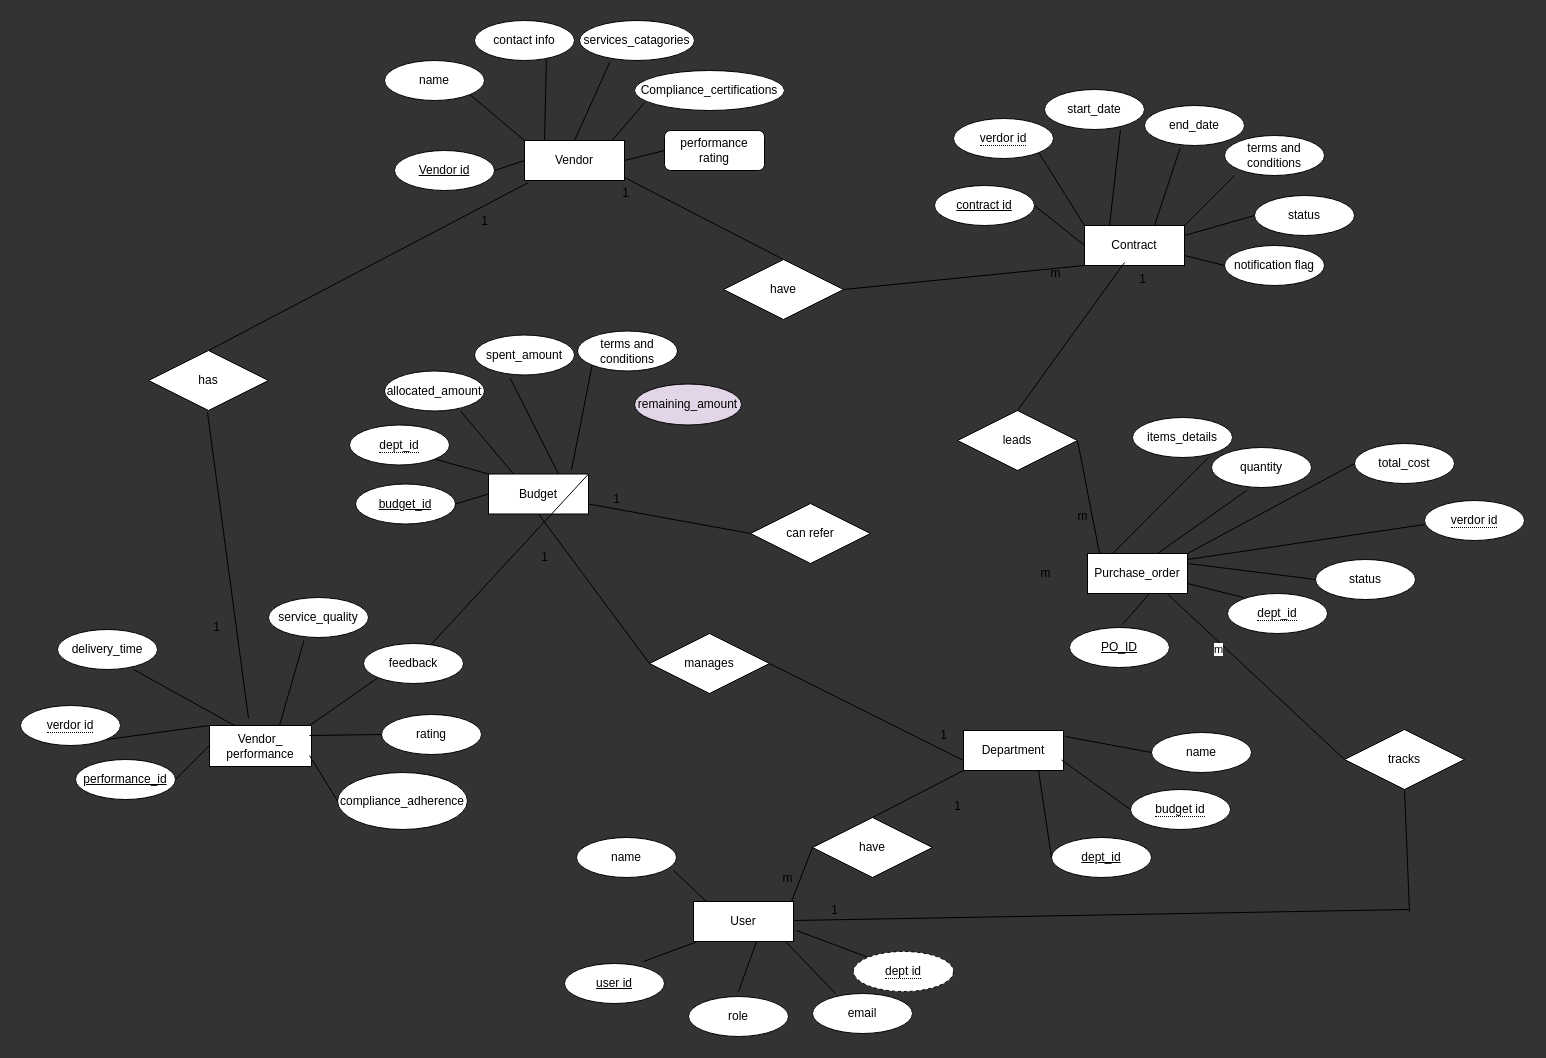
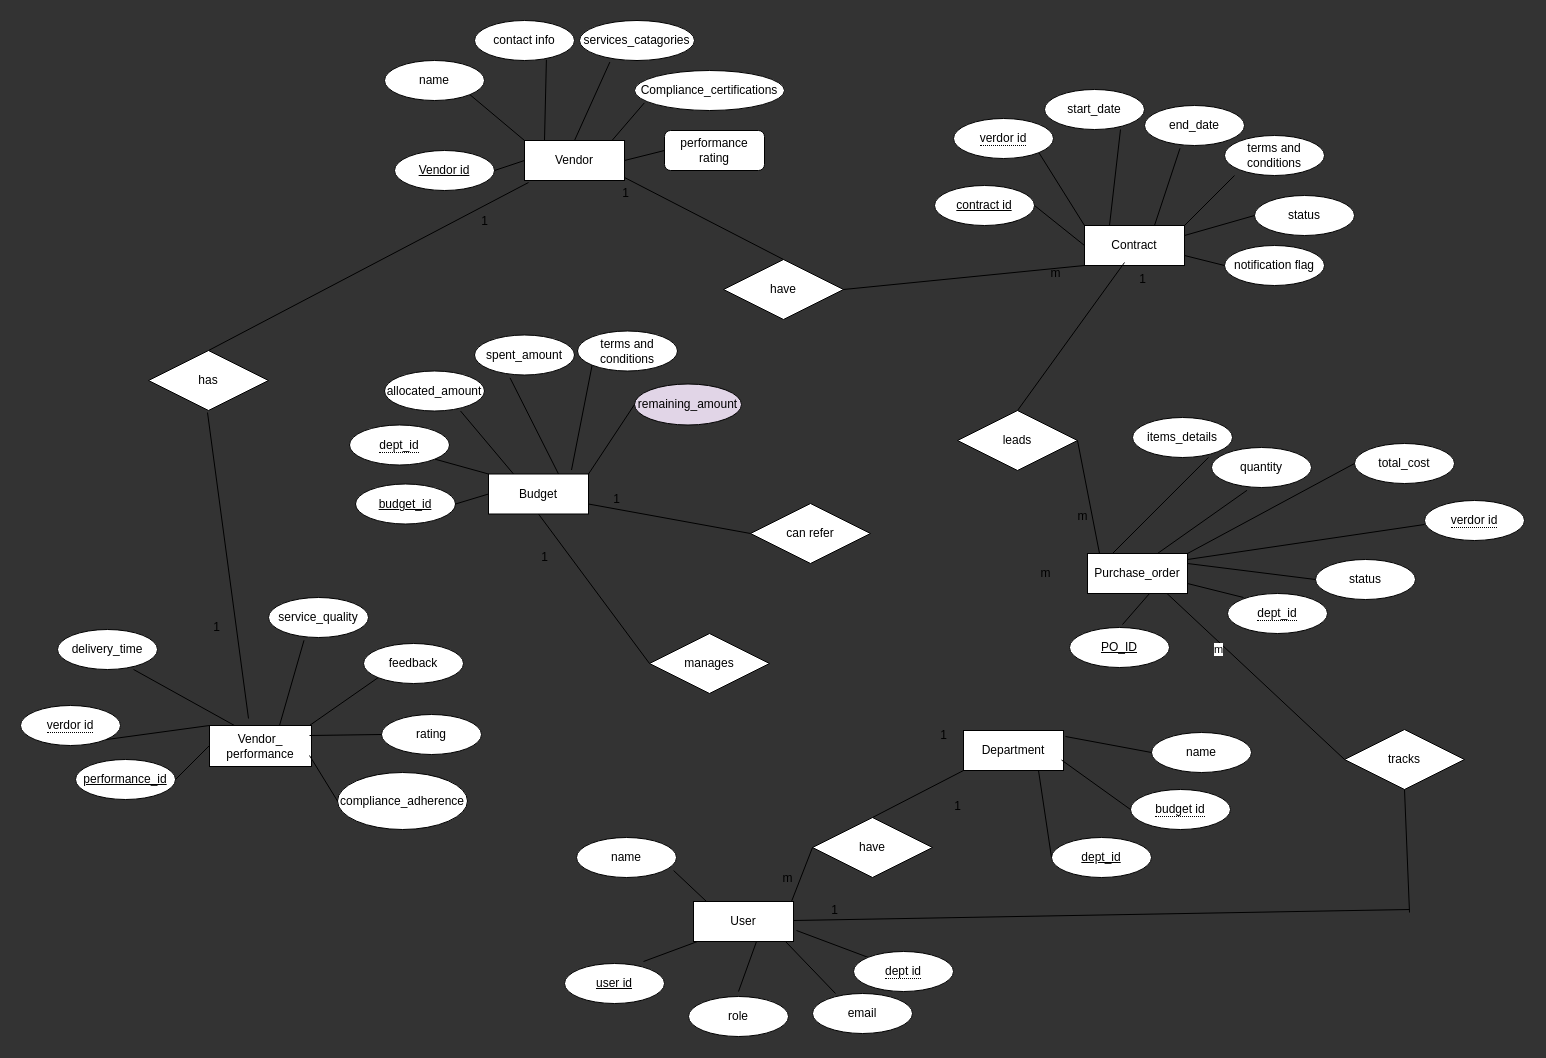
edge "Budget" -- "feedback": now "Budget" -- "remaining_amount"
edge "manages" -- "Department": removed
node "dept id": style dashed -> solid
